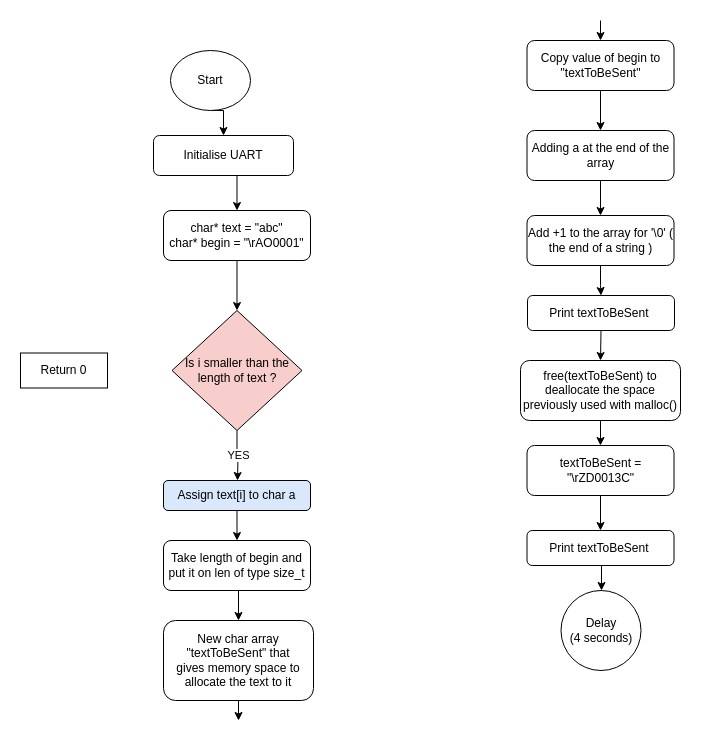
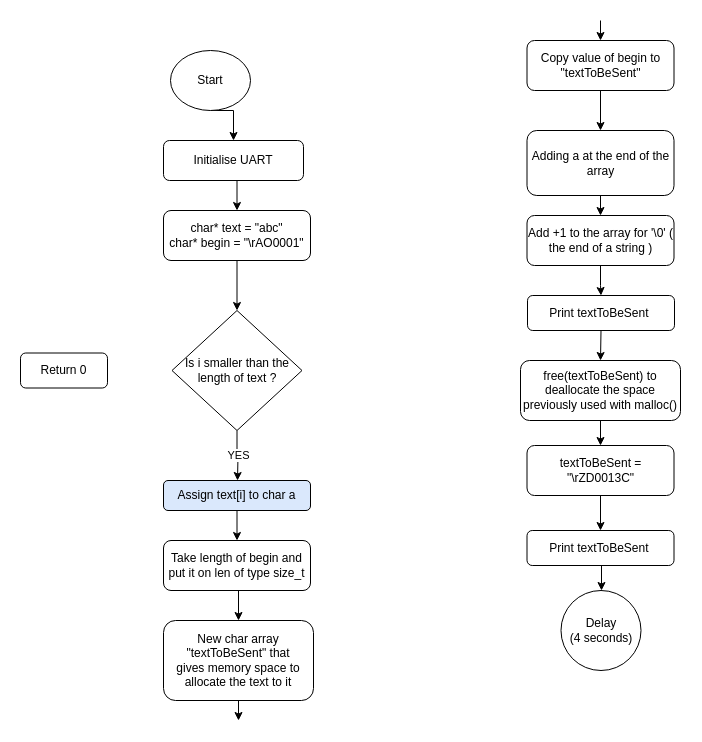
node "Initialise UART": moved (224, 156) -> (234, 161)
node "Adding a at the end of the array": size 147x50 -> 147x65
node "Return 0": shape rectangle -> rounded rectangle
node "Is i smaller than the length of text ?": fillcolor #f8cecc -> #ffffff
